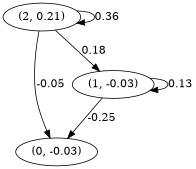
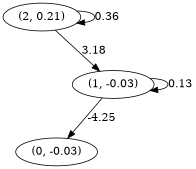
edge "(2, 0.21)" -> "(1, -0.03)": label "0.18" -> "3.18"
edge "(2, 0.21)" -> "(0, -0.03)": removed, label "-0.05"
edge "(1, -0.03)" -> "(0, -0.03)": label "-0.25" -> "-4.25"
